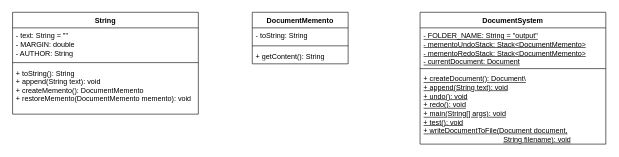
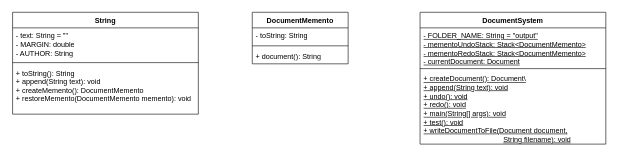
node "+ getContent(): String": label "+ getContent(): String" -> "+ document(): String"
